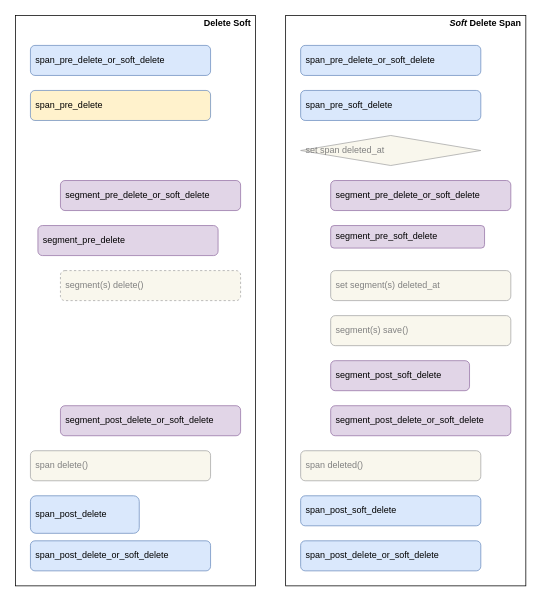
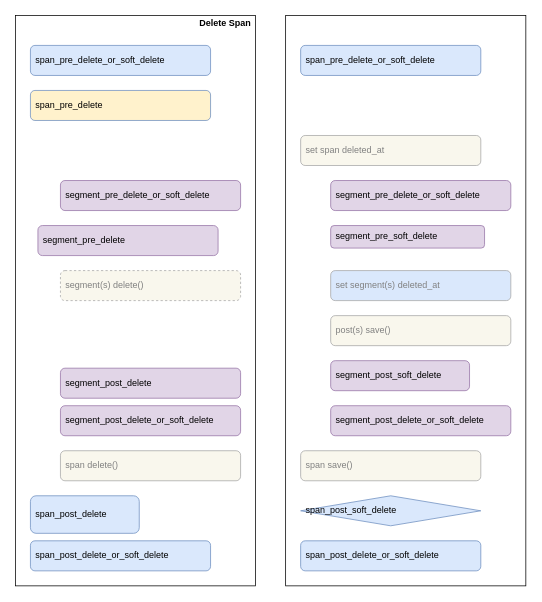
node "Delete Soft": label "Delete Soft" -> "Delete Span"
node "Soft Delete Span": removed
node "span_pre_soft_delete": removed
node "set span deleted_at": shape diamond -> rounded rectangle
node "set segment(s) deleted_at": fillcolor #f9f7ed -> #dae8fc
node "segment(s) save()": label "segment(s) save()" -> "post(s) save()"
node "segment_post_delete": added
node "span delete()": moved (120, 465) -> (150, 465)
node "span deleted()": label "span deleted()" -> "span save()"
node "span_post_soft_delete": shape rounded rectangle -> diamond
